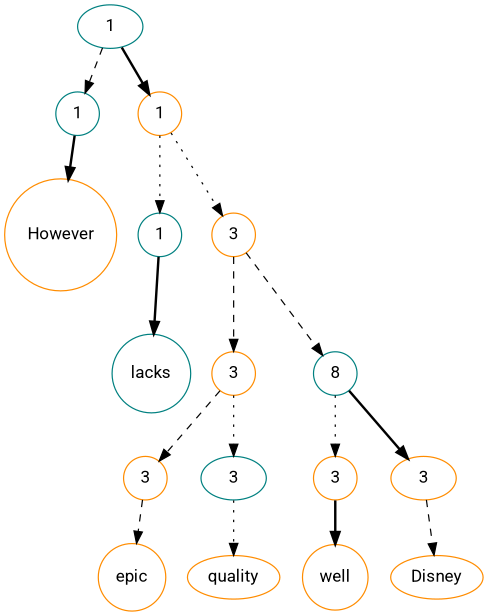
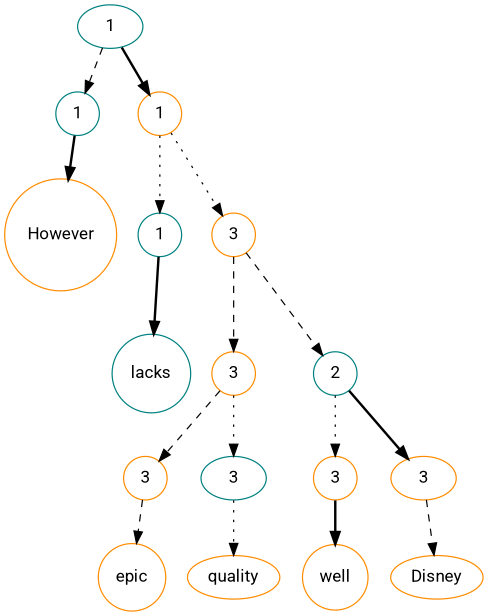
node "8": label "8" -> "2"
